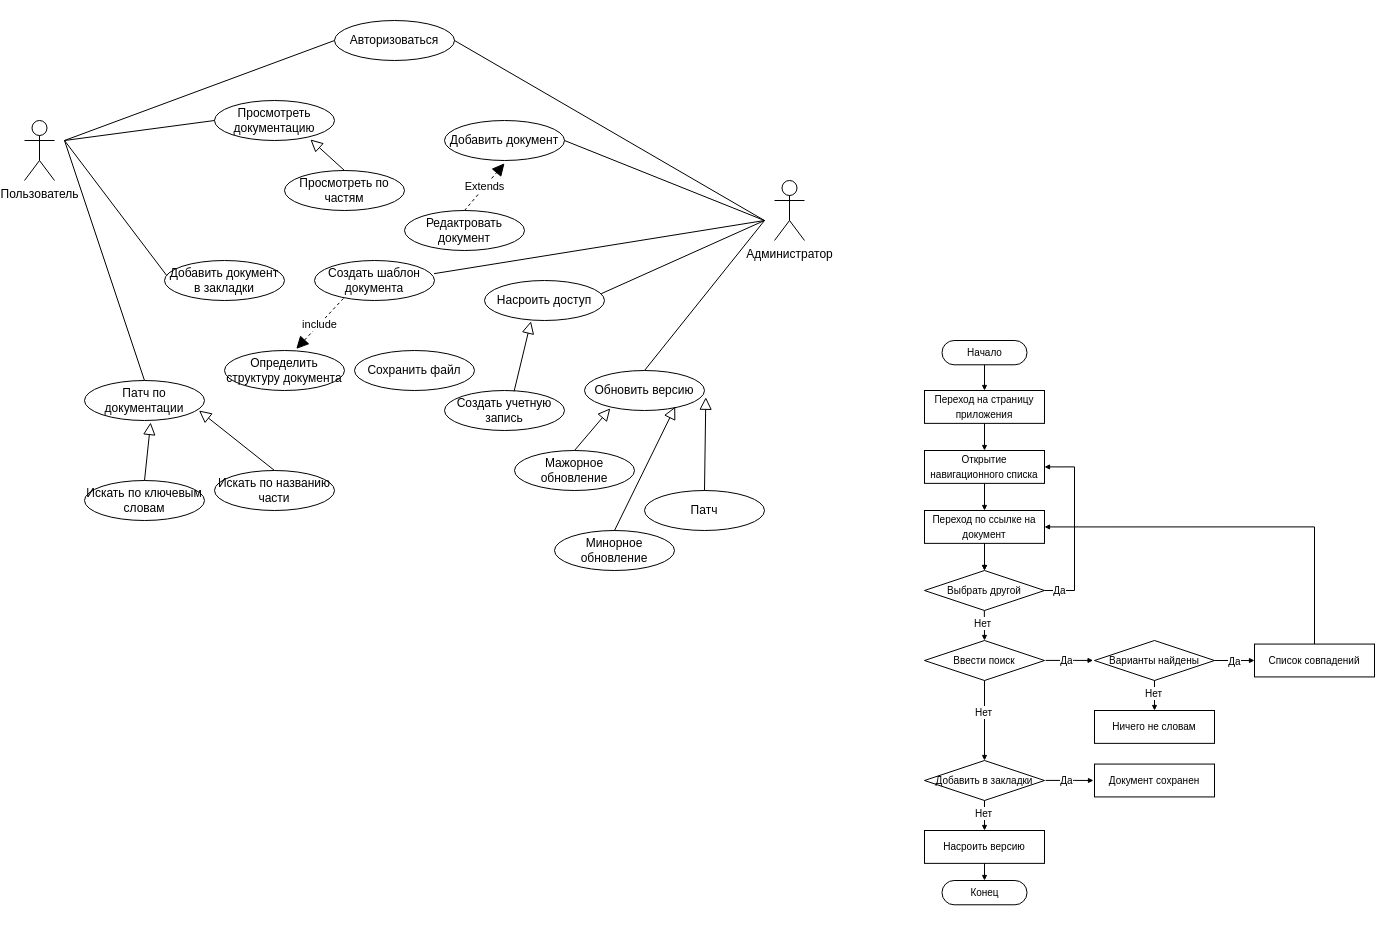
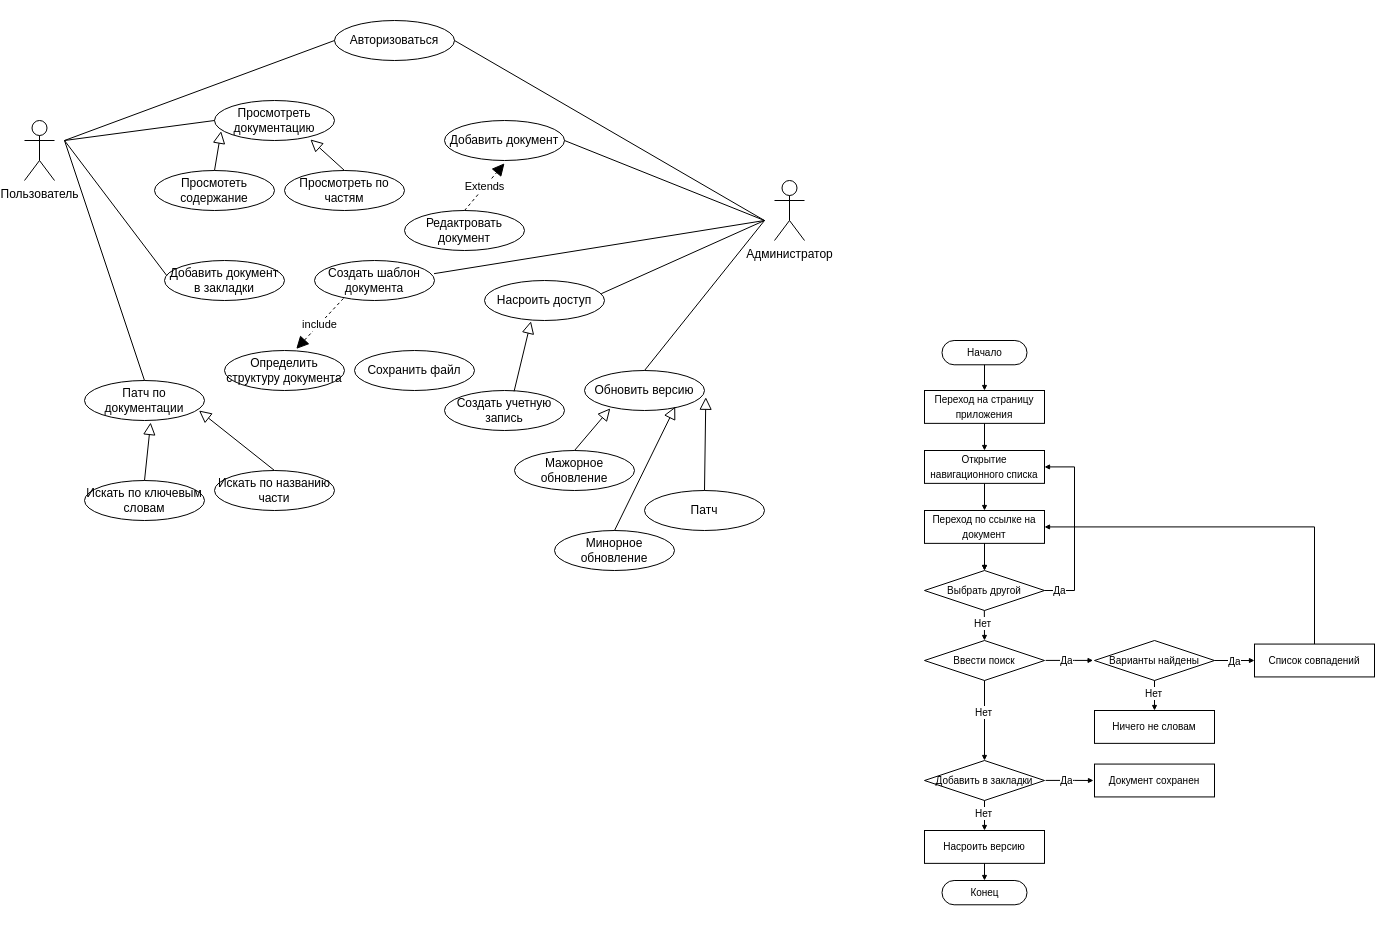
edge "Просмотеть содержание" -> "Просмотреть документацию": added
node "Просмотеть содержание": added
